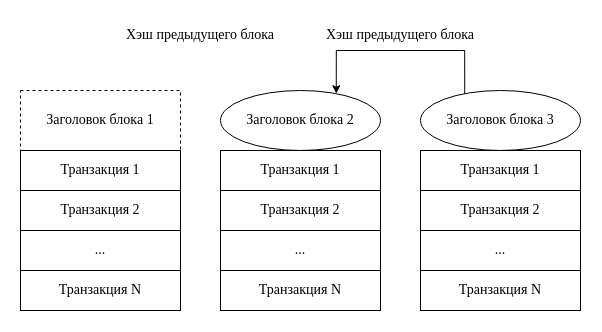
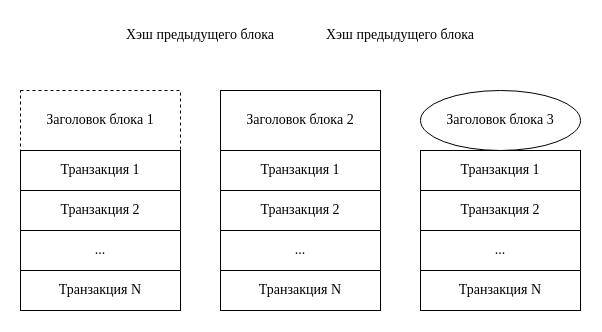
edge "Заголовок блока 3" -> "Заголовок блока 2": removed
node "Заголовок блока 2": shape ellipse -> rectangle
